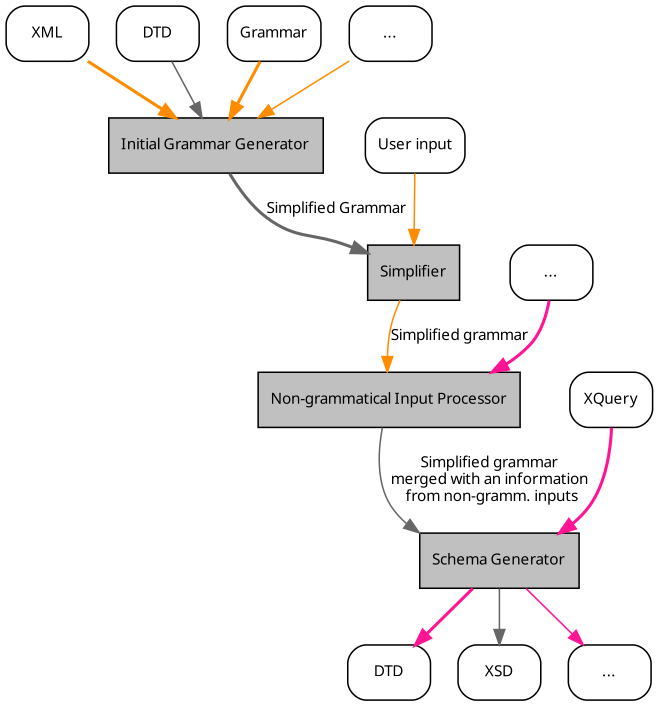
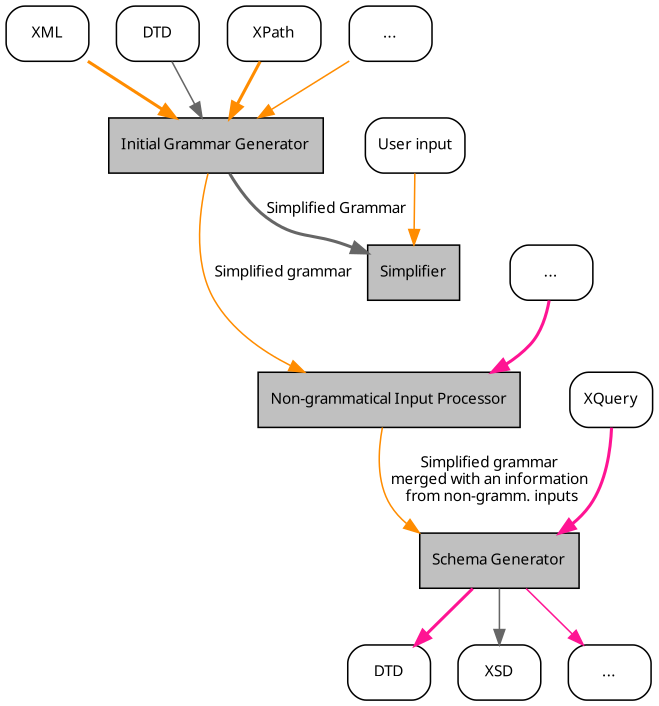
node "Grammar": label "Grammar" -> "XPath"
edge "Simplifier" -> "Non-grammatical Input Processor": now "Initial Grammar Generator" -> "Non-grammatical Input Processor"
edge "Non-grammatical Input Processor" -> "Schema Generator": color gray40 -> darkorange
